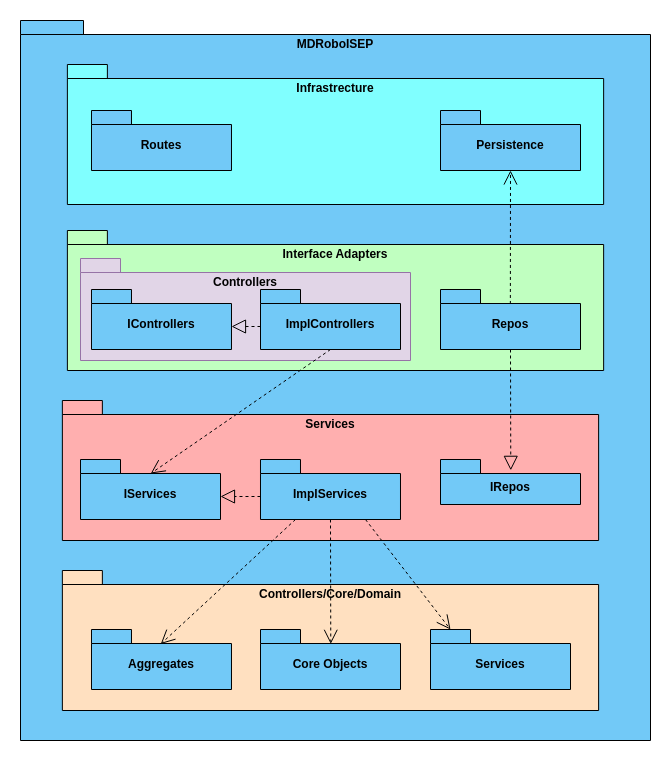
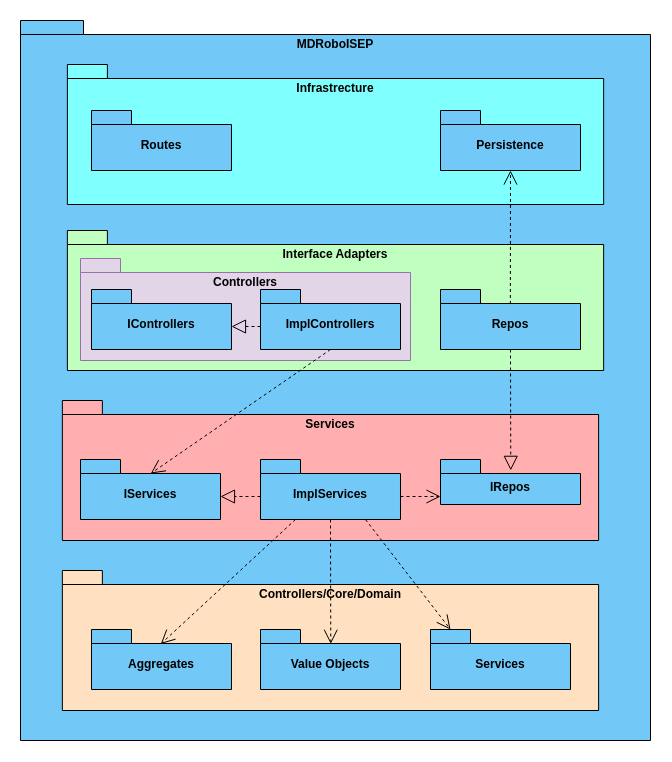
edge "ImplServices" -> "IRepos": added
node "Core Objects": label "Core Objects" -> "Value Objects"
